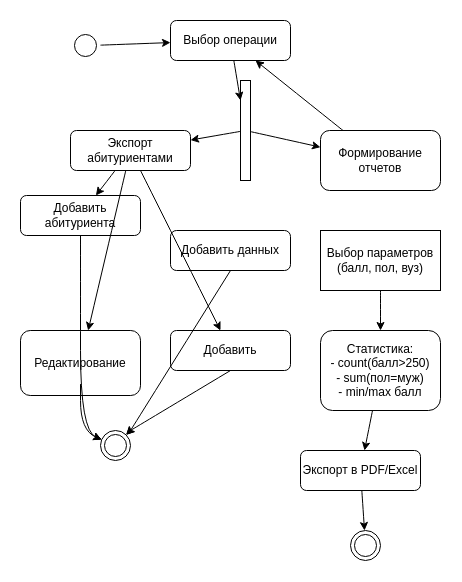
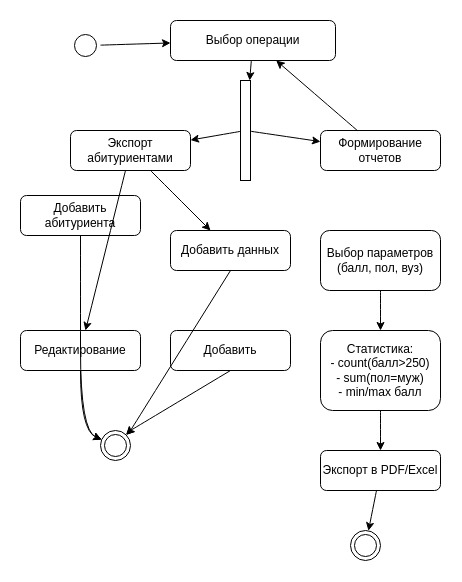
node "Выбор операции": size 120x40 -> 165x40
node "Формирование отчетов": size 120x60 -> 120x40
edge "Экспорт абитуриентами" -> "Добавить абитуриента": removed
edge "Экспорт абитуриентами" -> "Добавить данных": added
edge "Экспорт абитуриентами" -> "Добавить": removed
node "Выбор параметров (балл, пол, вуз)": shape rectangle -> rounded rectangle
node "Редактирование": size 120x65 -> 120x40
node "Экспорт в PDF/Excel": moved (361, 471) -> (381, 471)
